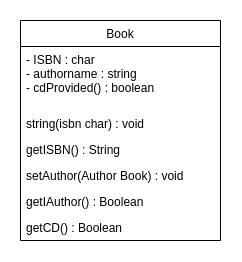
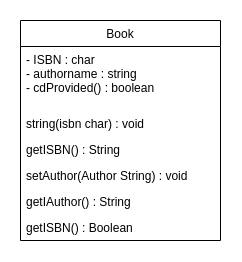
node "setAuthor(Author Book) : void": label "setAuthor(Author Book) : void" -> "setAuthor(Author String) : void"
node "getIAuthor() : Boolean": label "getIAuthor() : Boolean" -> "getIAuthor() : String"
node "getCD() : Boolean": label "getCD() : Boolean" -> "getISBN() : Boolean"
